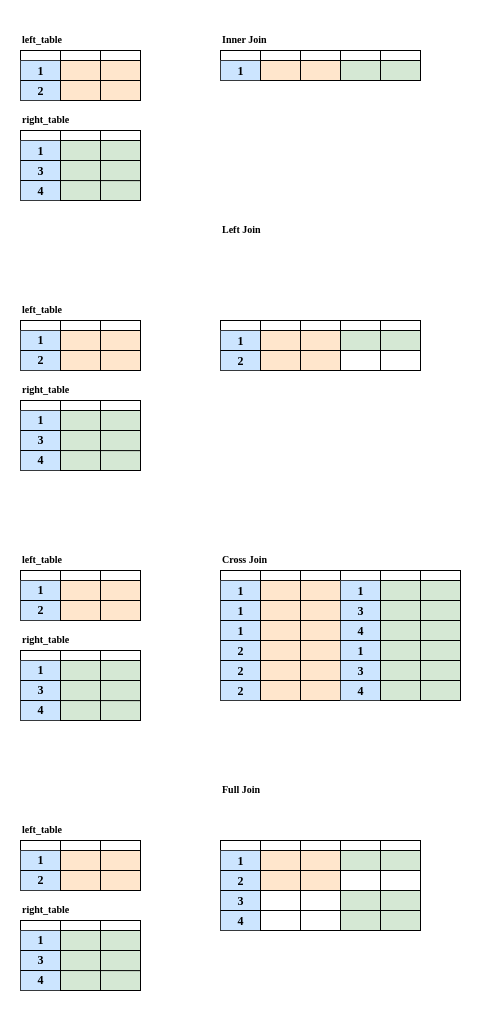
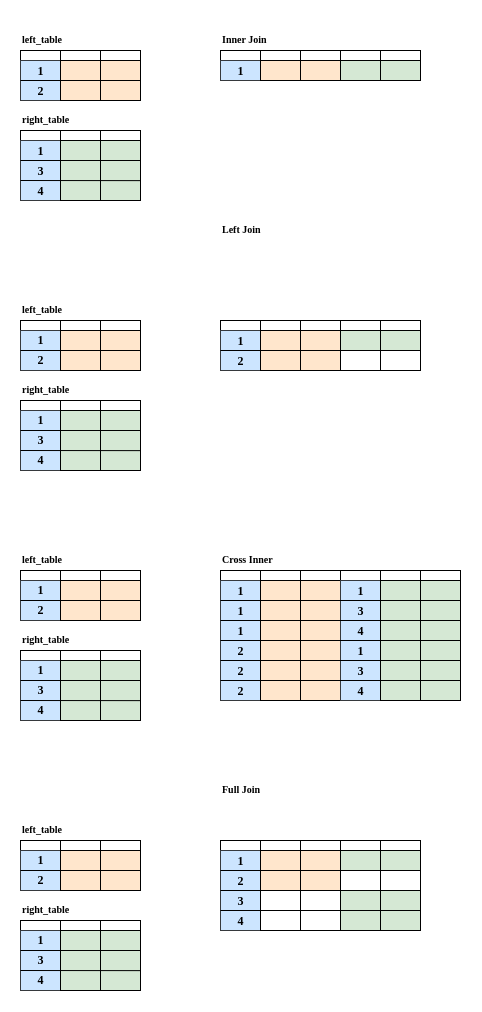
node "Cross Join": label "Cross Join" -> "Cross Inner"
